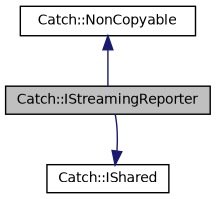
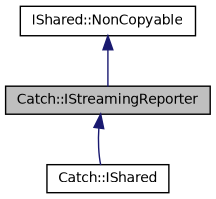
node "Catch::NonCopyable": label "Catch::NonCopyable" -> "IShared::NonCopyable"
edge "Catch::IStreamingReporter" -> "Catch::IShared": reversed
